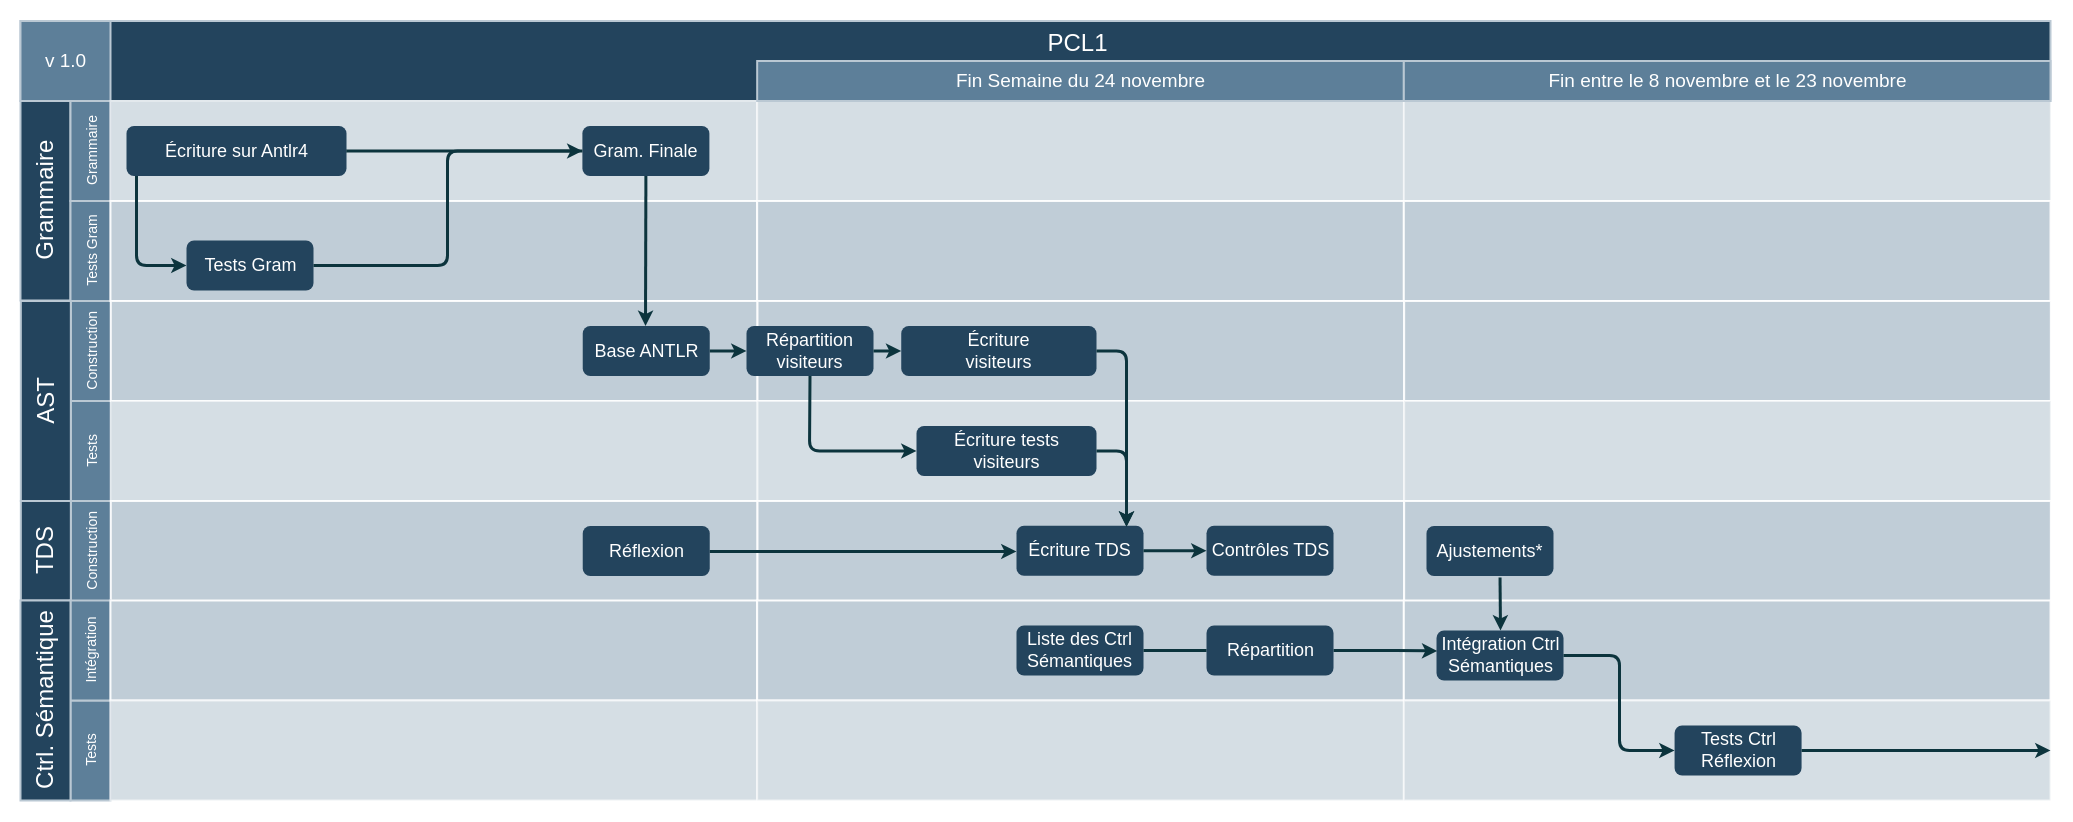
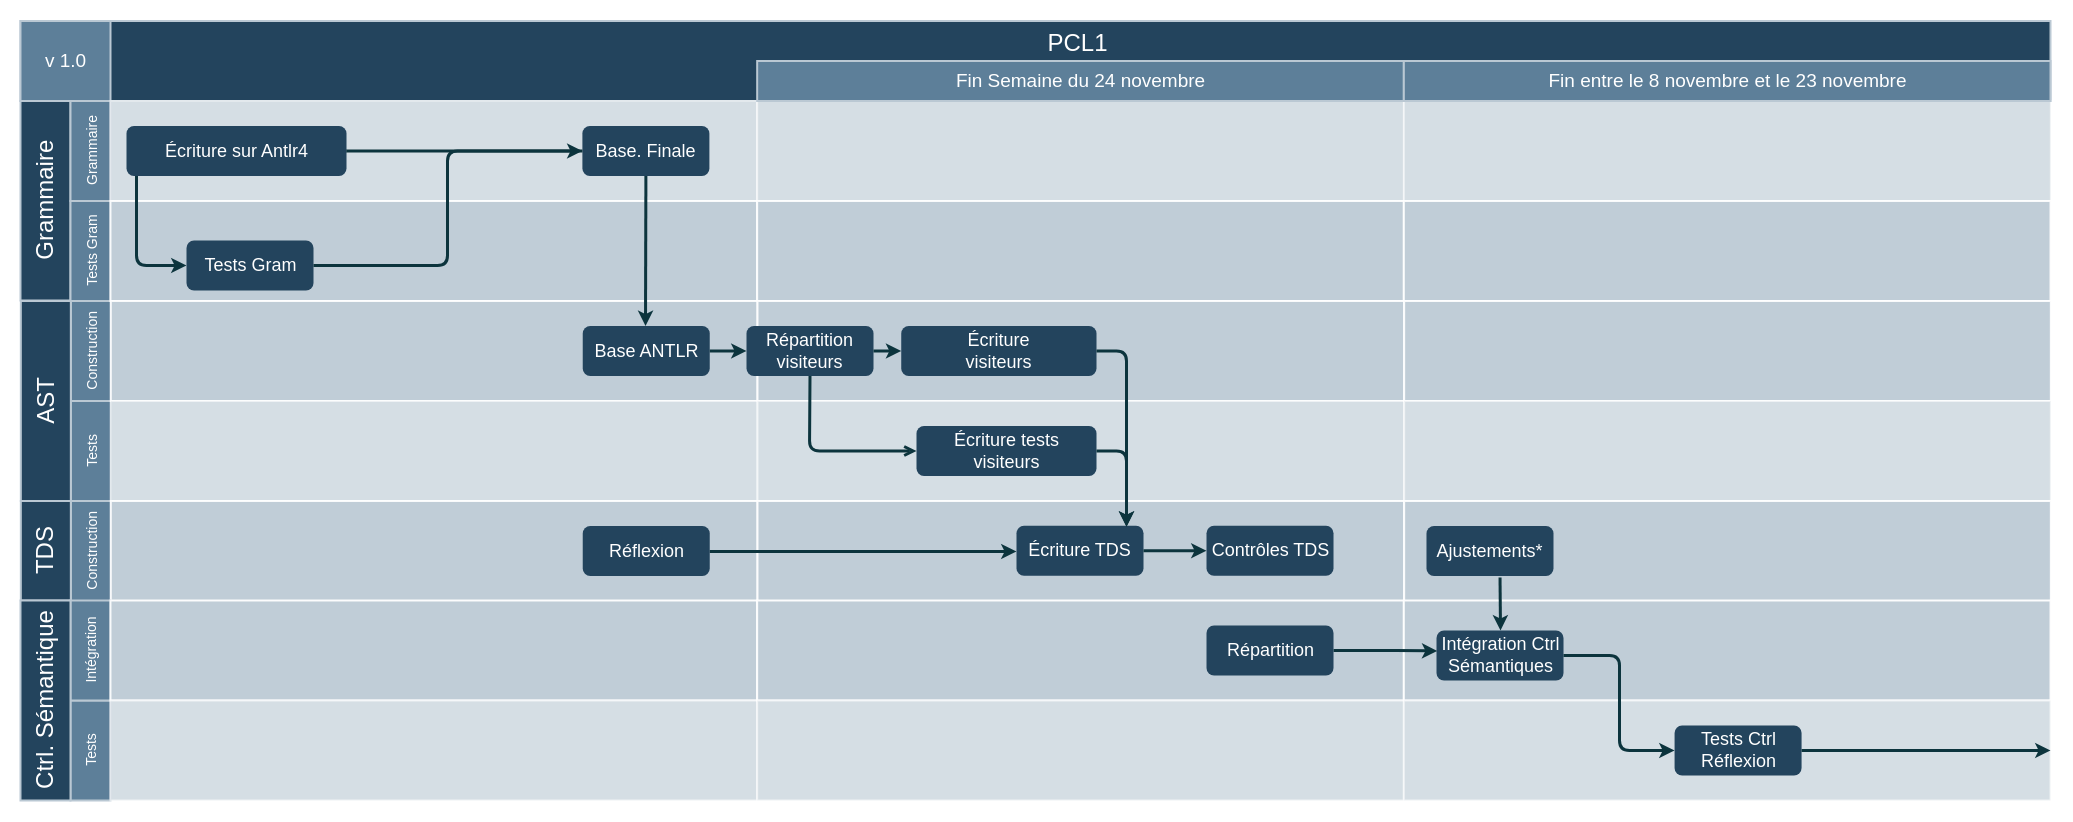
node "Gram. Finale": label "Gram. Finale" -> "Base. Finale"
edge "Répartition visiteurs" -> "Écriture testsvisiteurs": arrowhead classic -> open
node "Liste des Ctrl Sémantiques": removed
edge "Liste des Ctrl Sémantiques" -- "Répartition": removed
